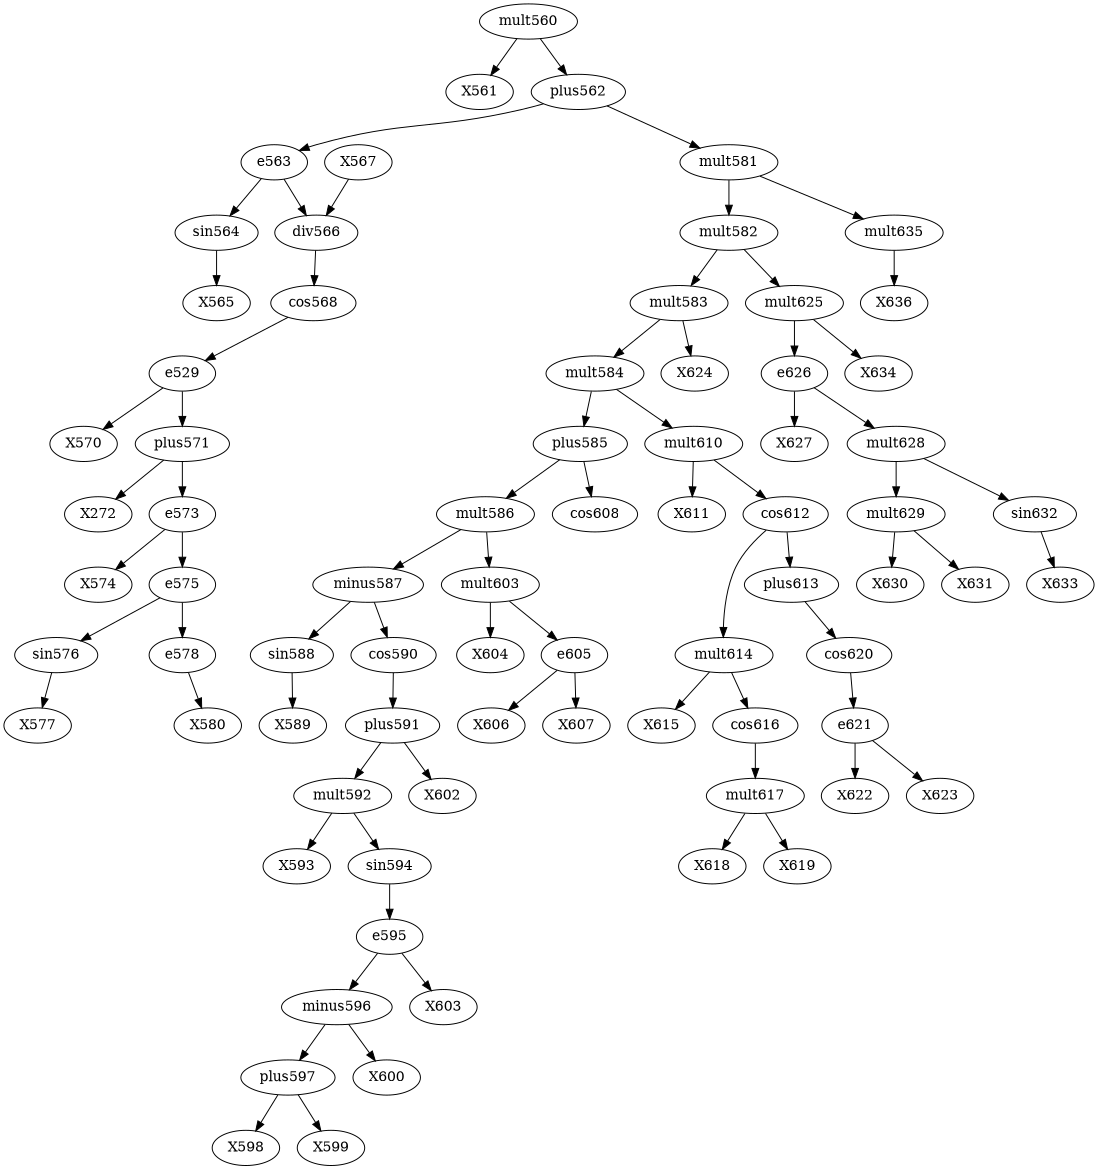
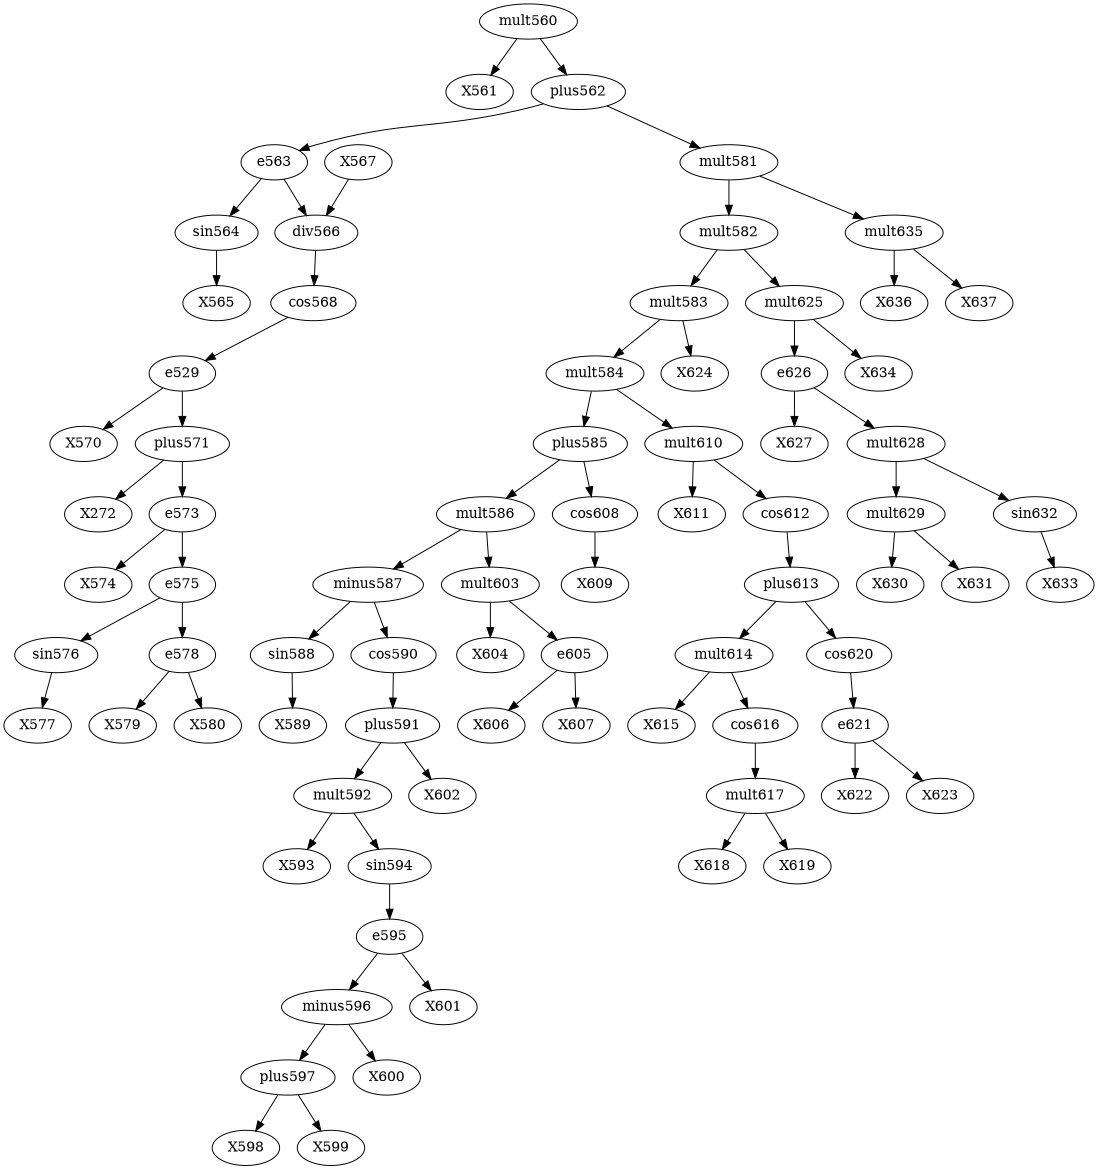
node "X637": added
edge "cos612" -> "mult614": now "plus613" -> "mult614"
node "X609": added
node "X579": added
node "X603": label "X603" -> "X601"
